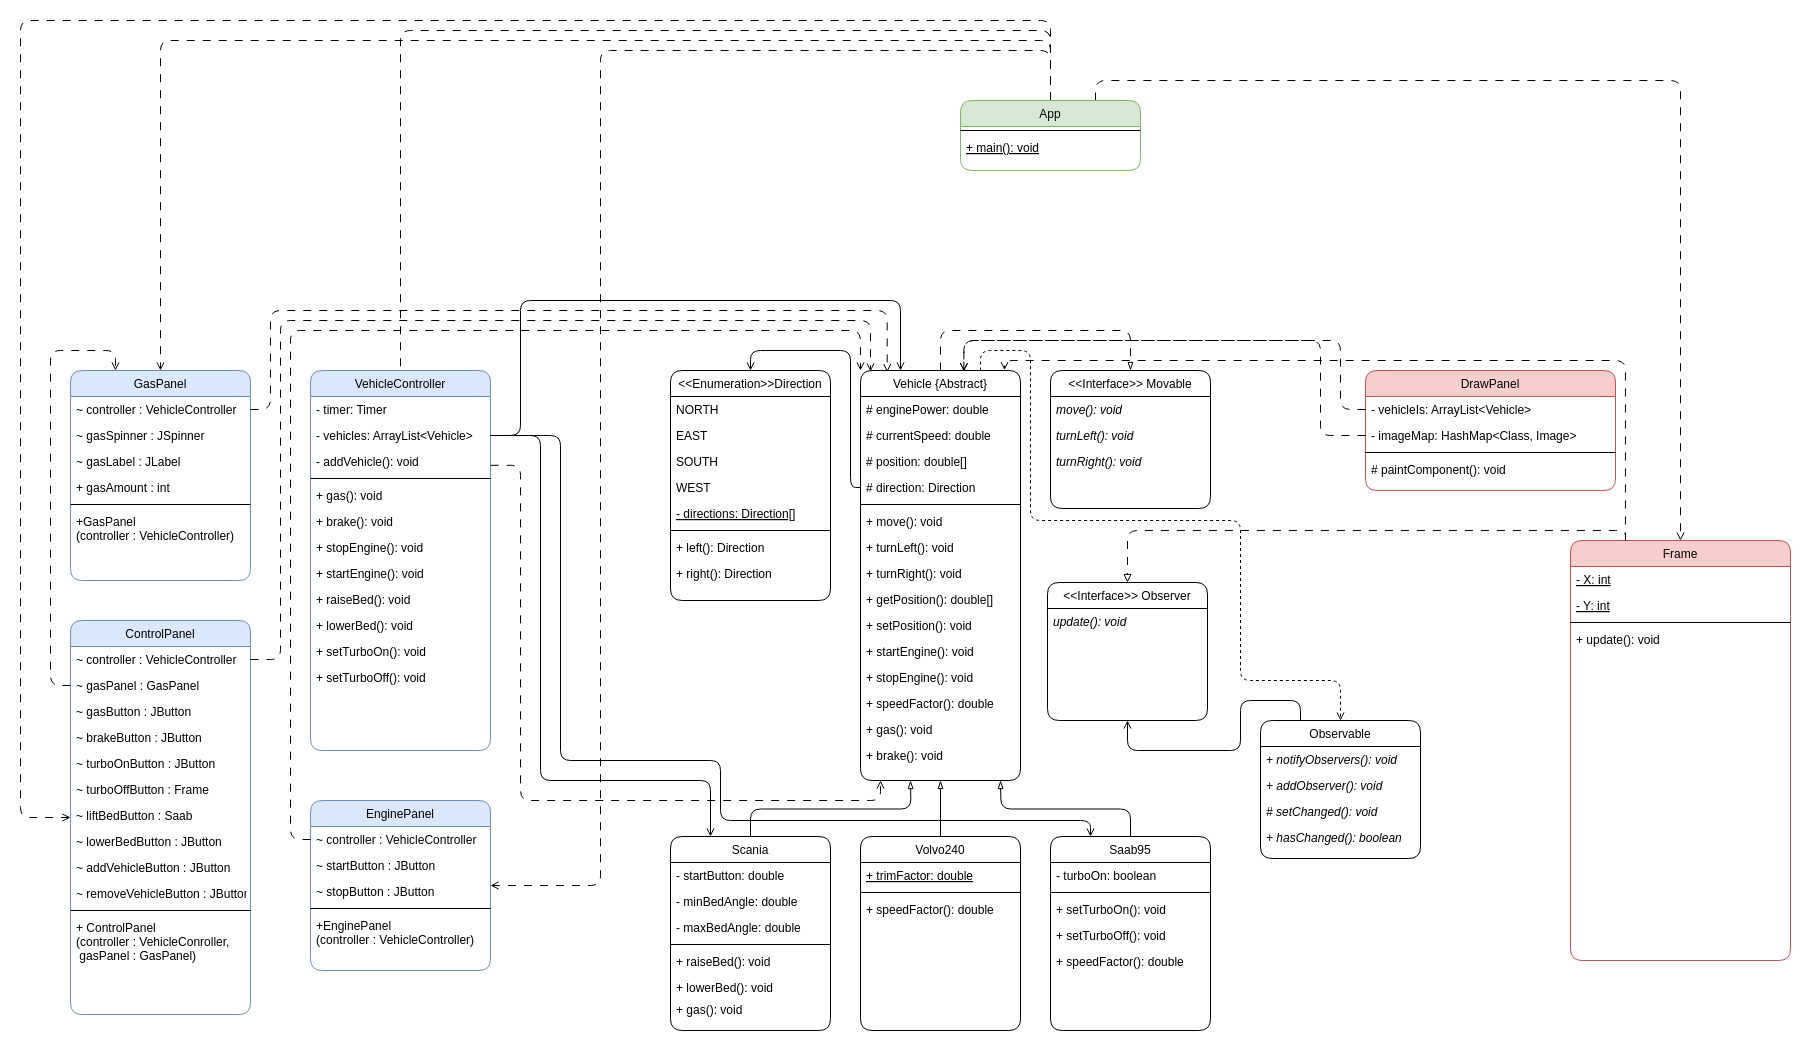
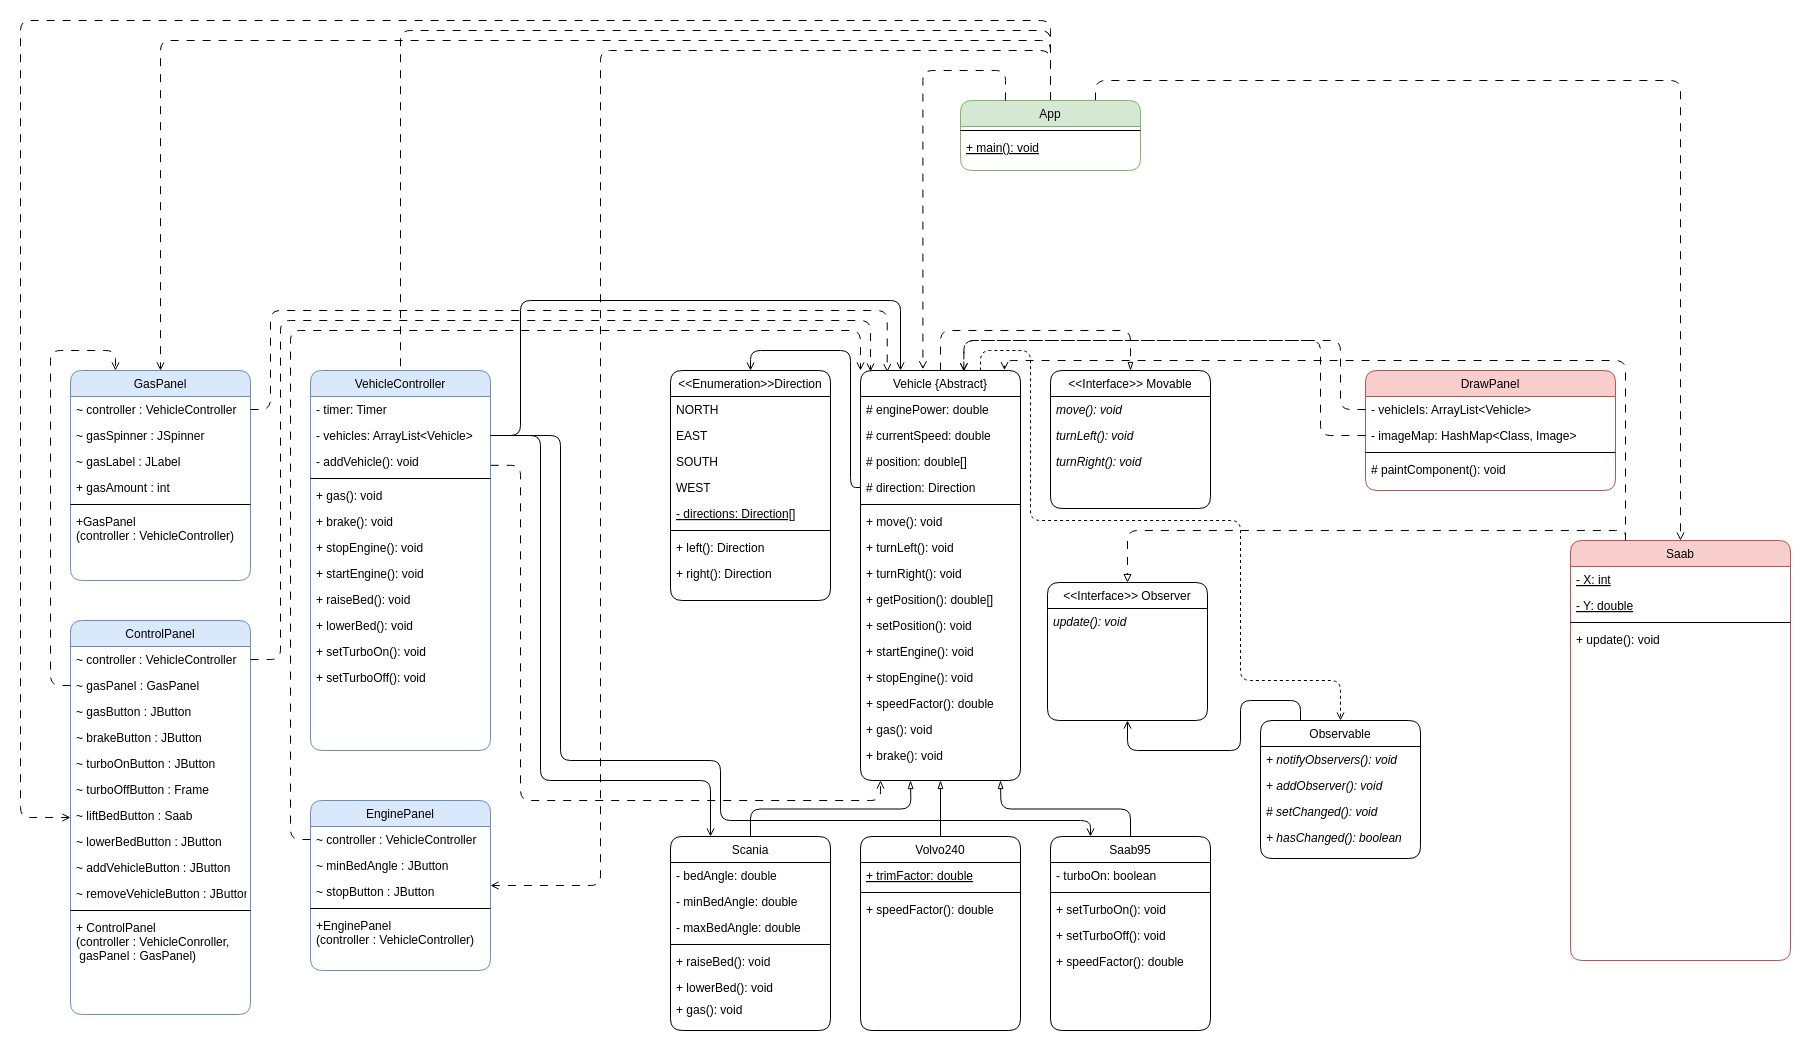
edge "App" -> "Vehicle {Abstract}": added
node "Frame": label "Frame" -> "Saab"
node "- Y: int": label "- Y: int" -> "- Y: double"
node "~ startButton : JButton": label "~ startButton : JButton" -> "~ minBedAngle : JButton"
node "- startButton: double": label "- startButton: double" -> "- bedAngle: double"
